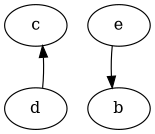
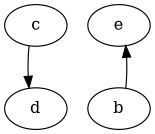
edge "e" -> "b": reversed
edge "d" -> "c": reversed
